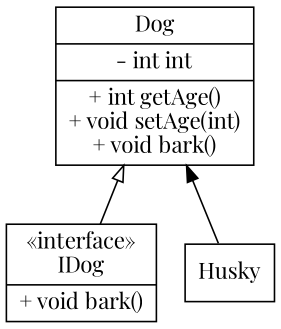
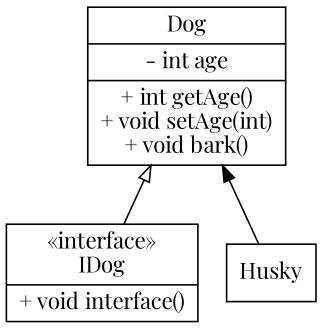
node "Dog": text "- int int" -> "- int age"
node "IDog": text "+ void bark()" -> "+ void interface()"
